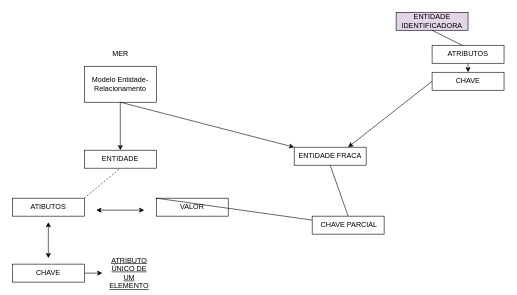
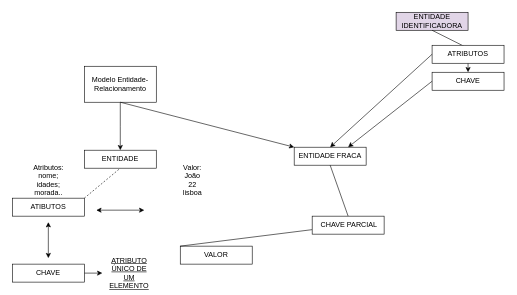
node "MER": removed
edge "ATRIBUTOS" -> "ENTIDADE FRACA": added
node "Atributos: nome; idades; morada..": added
node "Valor: João 22 lisboa": added
node "VALOR": moved (192, 207) -> (216, 255)
